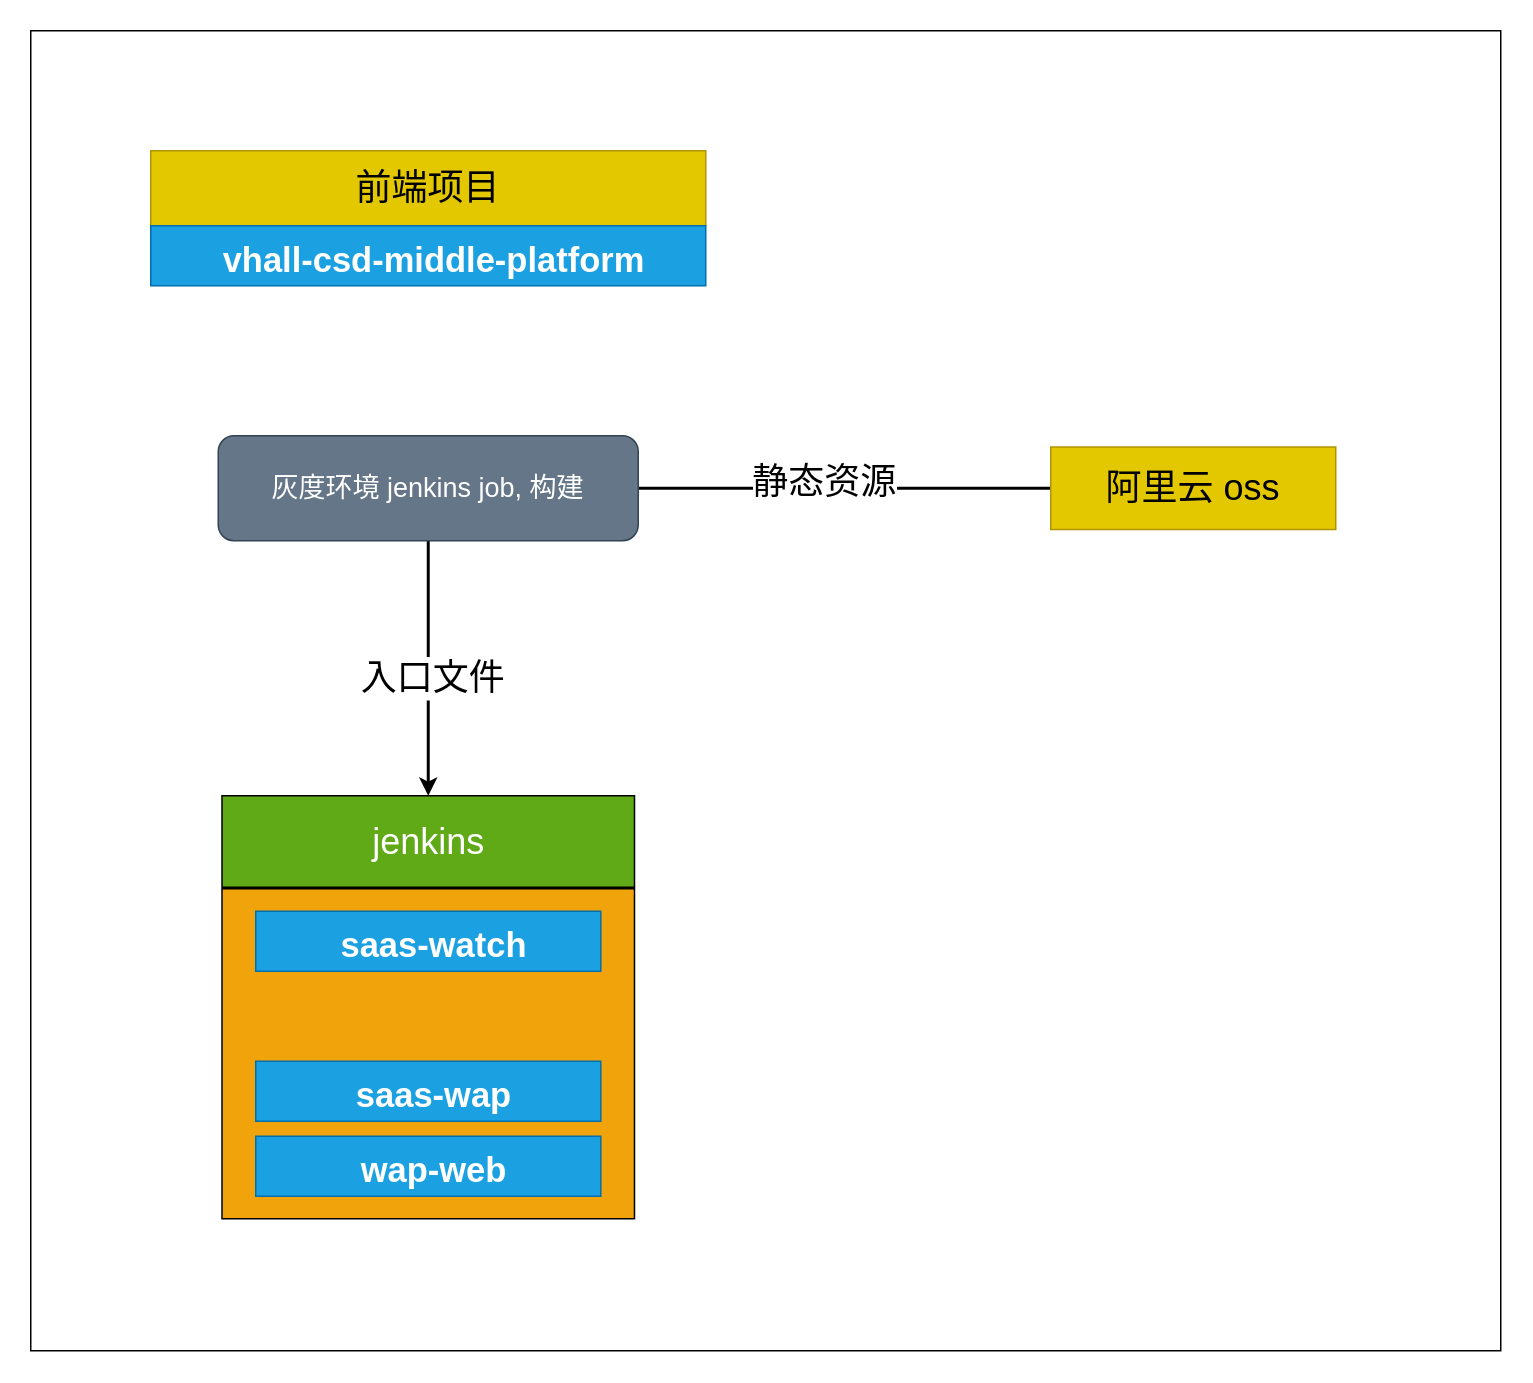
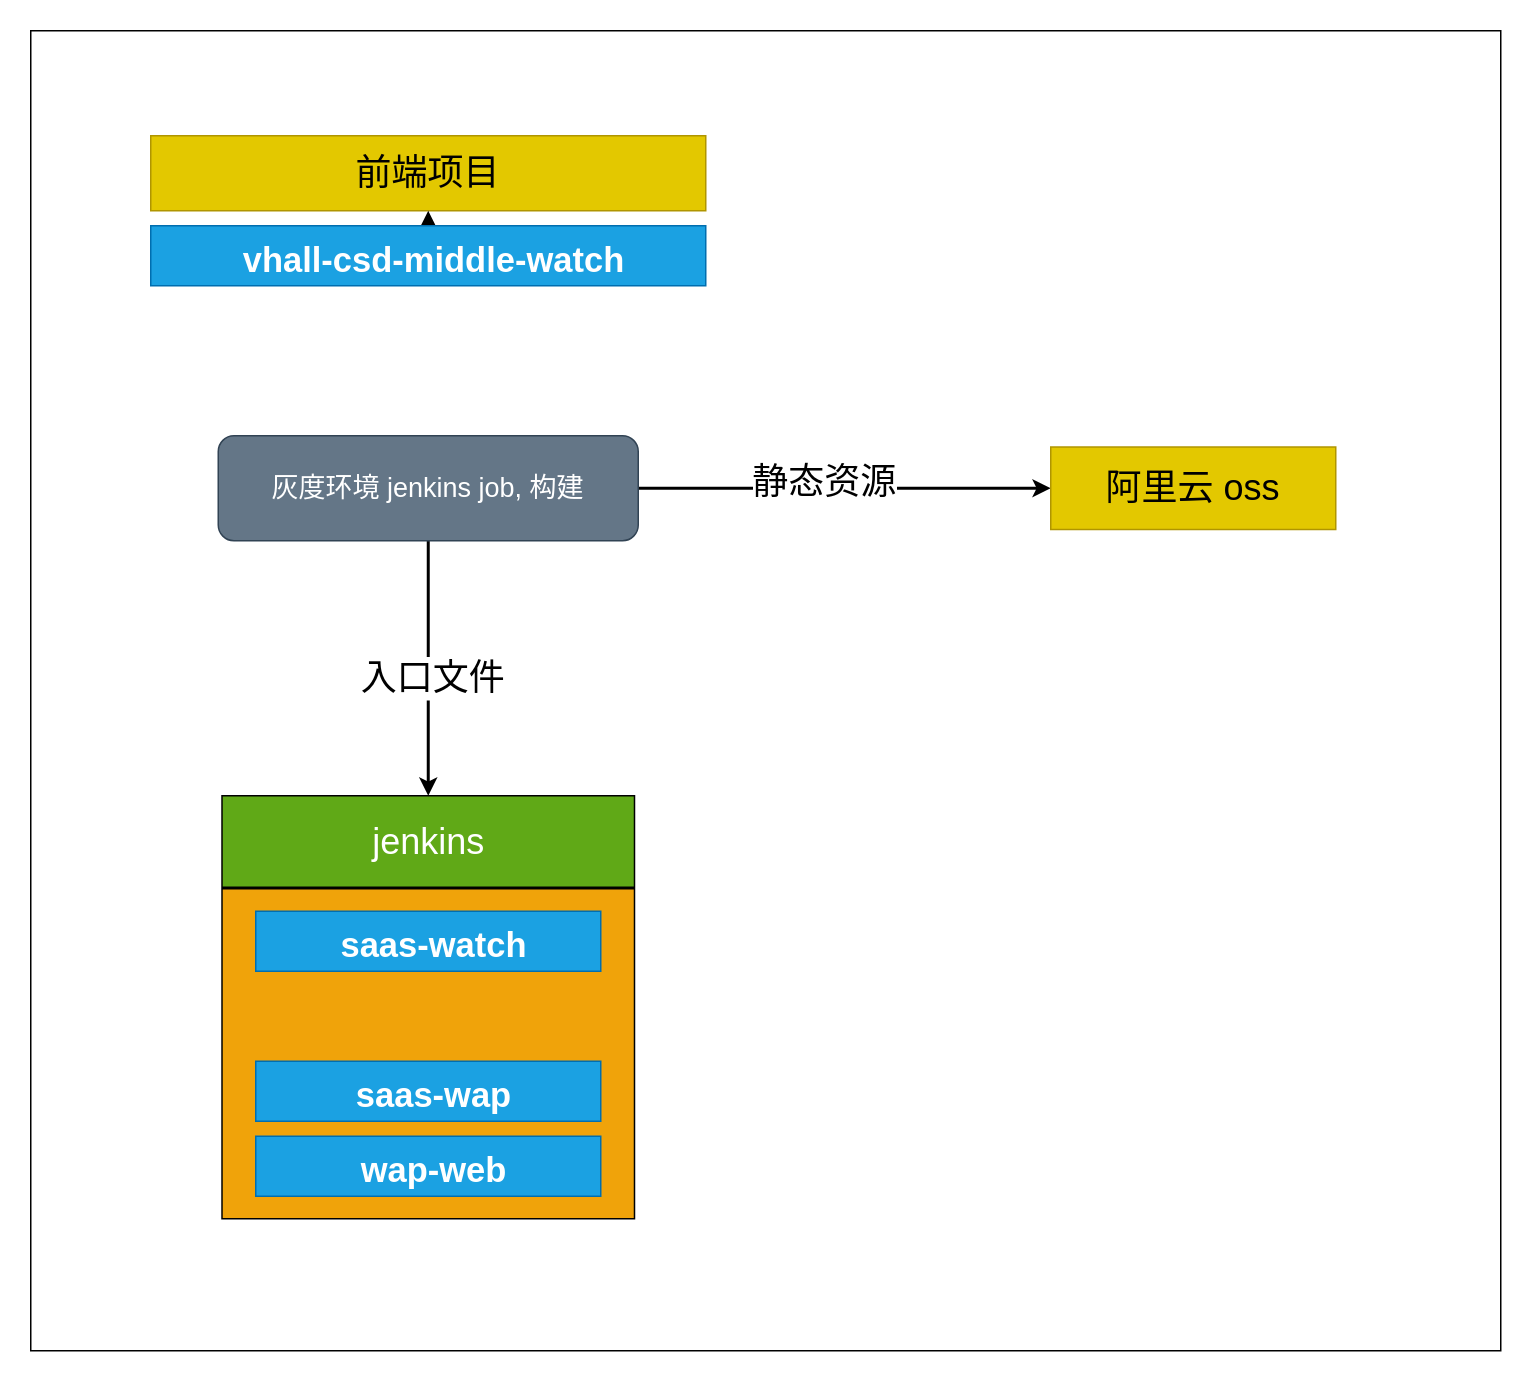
node "前端项目": moved (428, 188) -> (428, 173)
node "vhall-csd-middle-platform": label "vhall-csd-middle-platform" -> "vhall-csd-middle-watch"
edge "灰度环境 jenkins job, 构建" -- "阿里云 oss": arrowhead none -> classic
